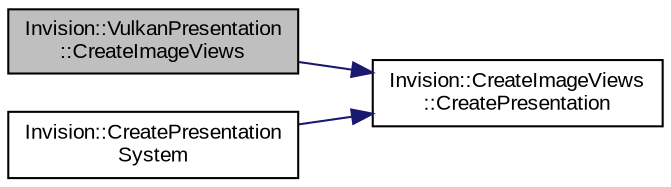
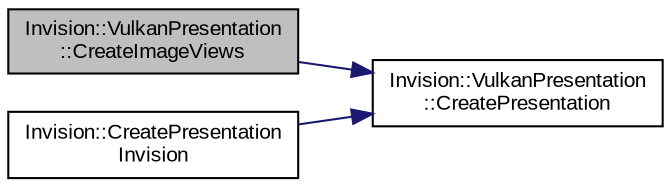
node "Invision::CreateImageViews ::CreatePresentation": label "Invision::CreateImageViews ::CreatePresentation" -> "Invision::VulkanPresentation ::CreatePresentation"
node "Invision::CreatePresentation System": label "Invision::CreatePresentation System" -> "Invision::CreatePresentation Invision"
